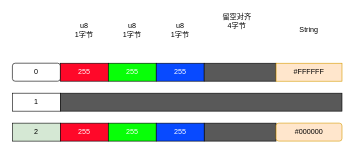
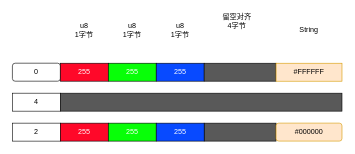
node "1": label "1" -> "4"
node "2": fillcolor #d5e8d4 -> #ffffff
